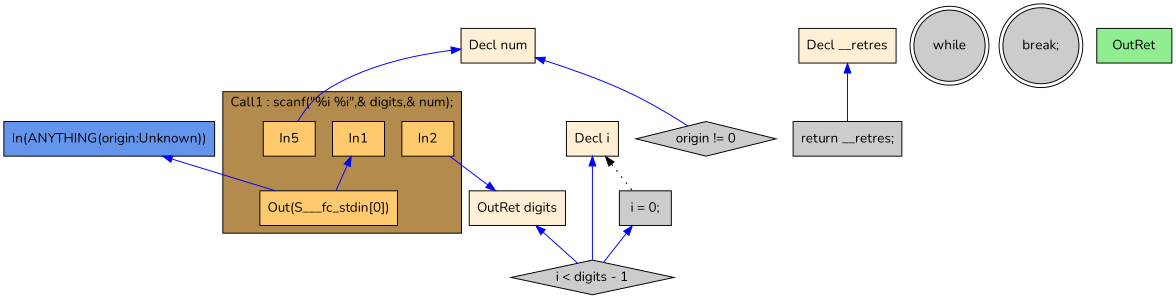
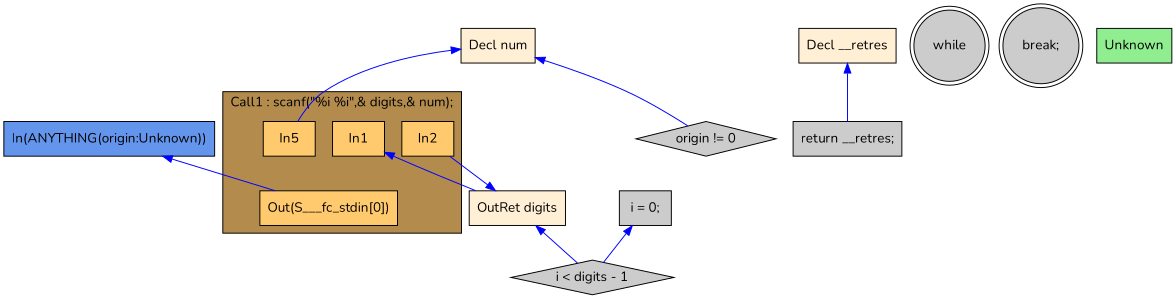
node "OutRet": label "OutRet" -> "Unknown"
node "Decl i": removed
edge "Out(S___fc_stdin[0])" -> "In1": now "OutRet digits" -> "In1"
